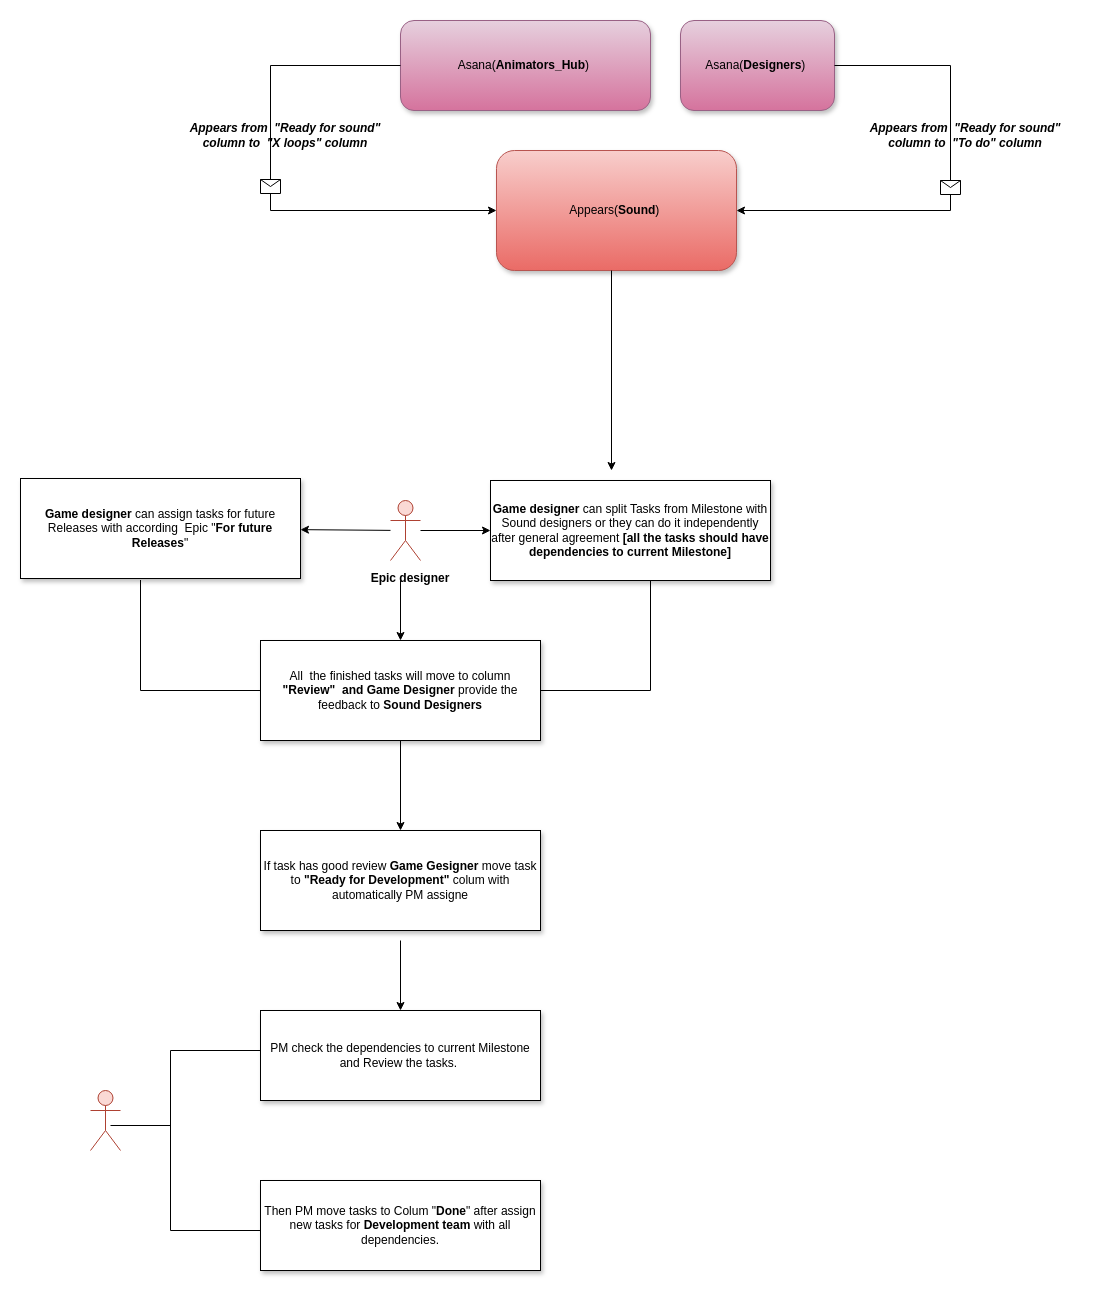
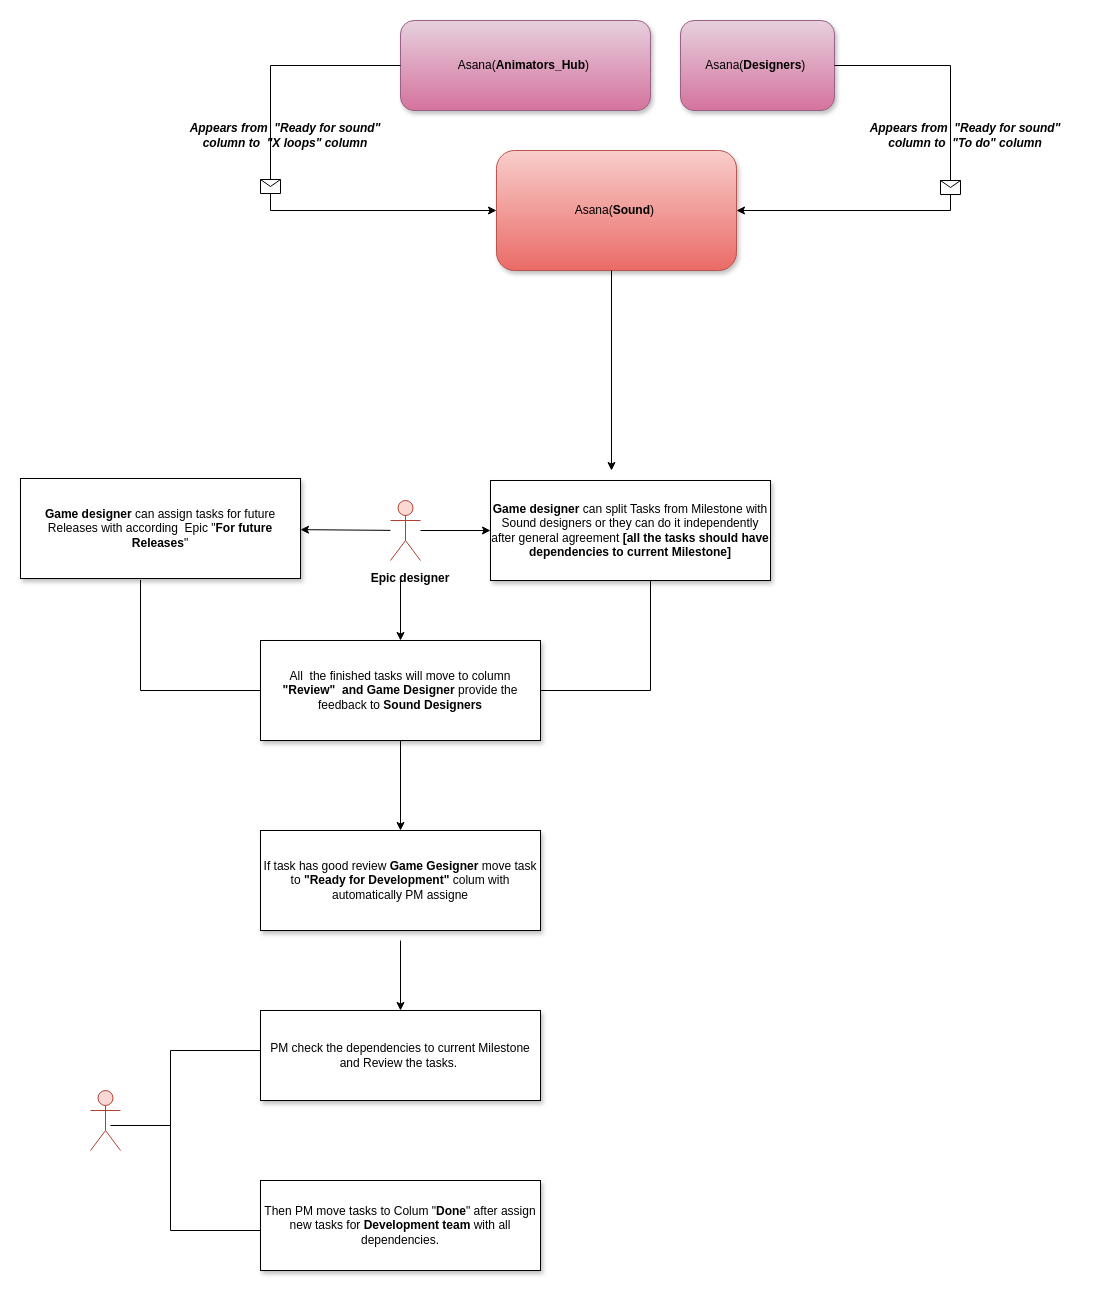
node "Appears(Sound)": label "Appears(Sound)" -> "Asana(Sound)"
